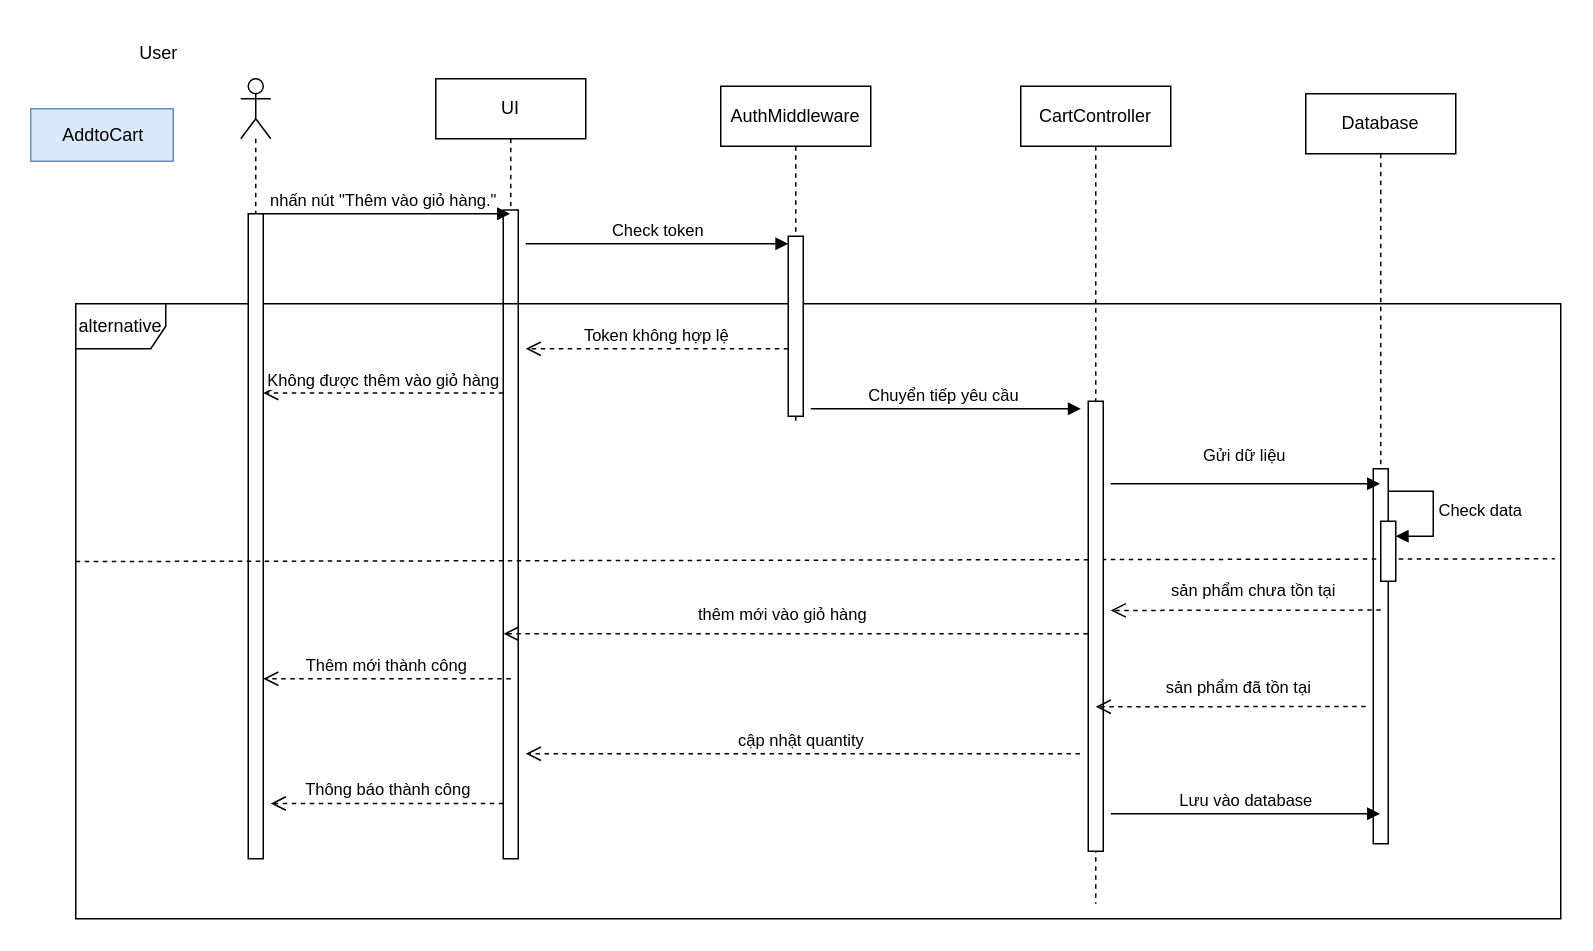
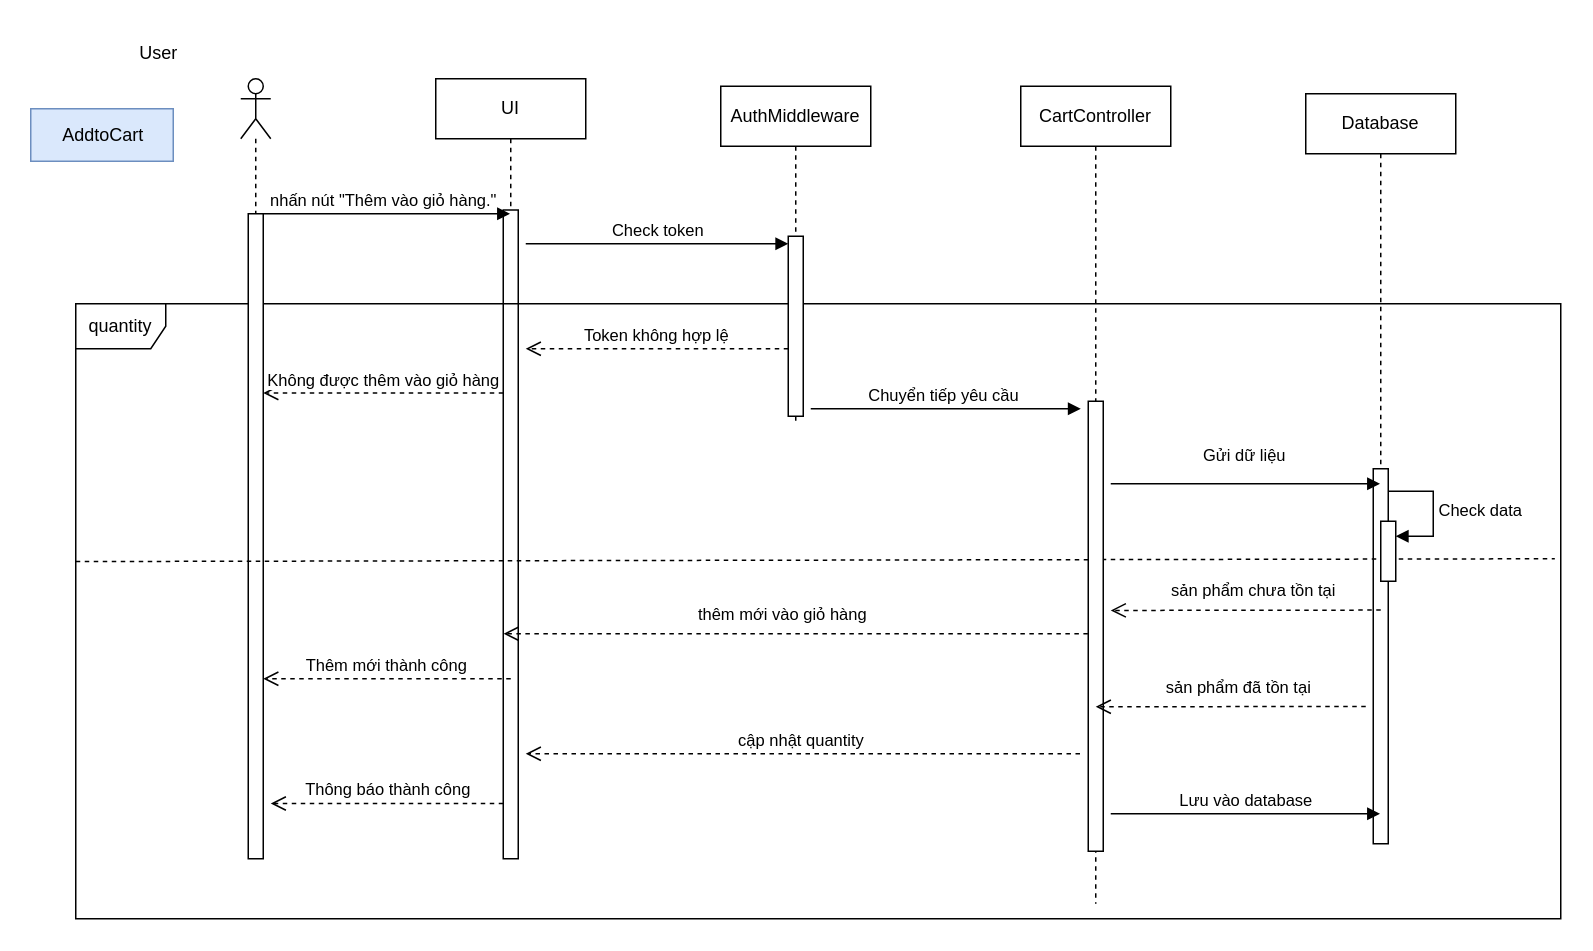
node "alternative": label "alternative" -> "quantity"
